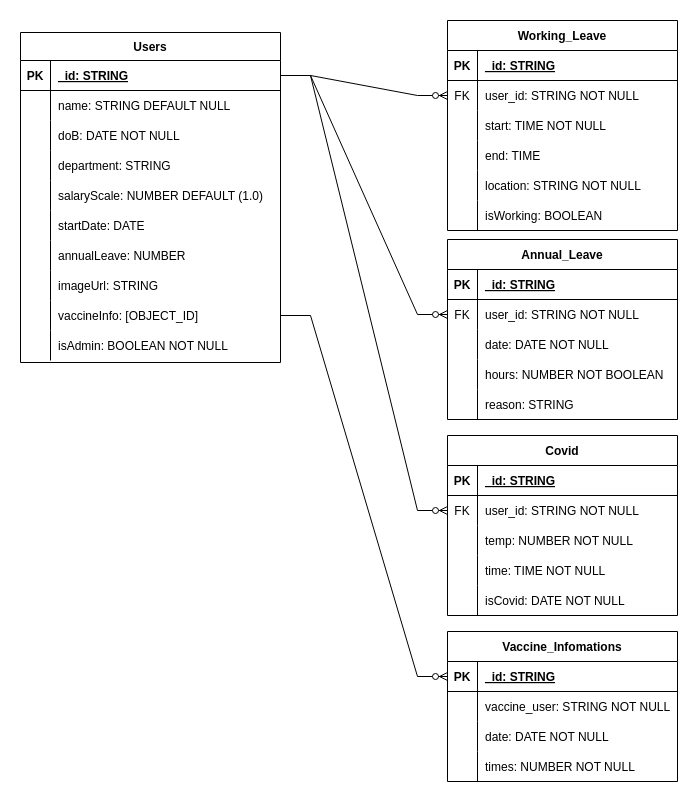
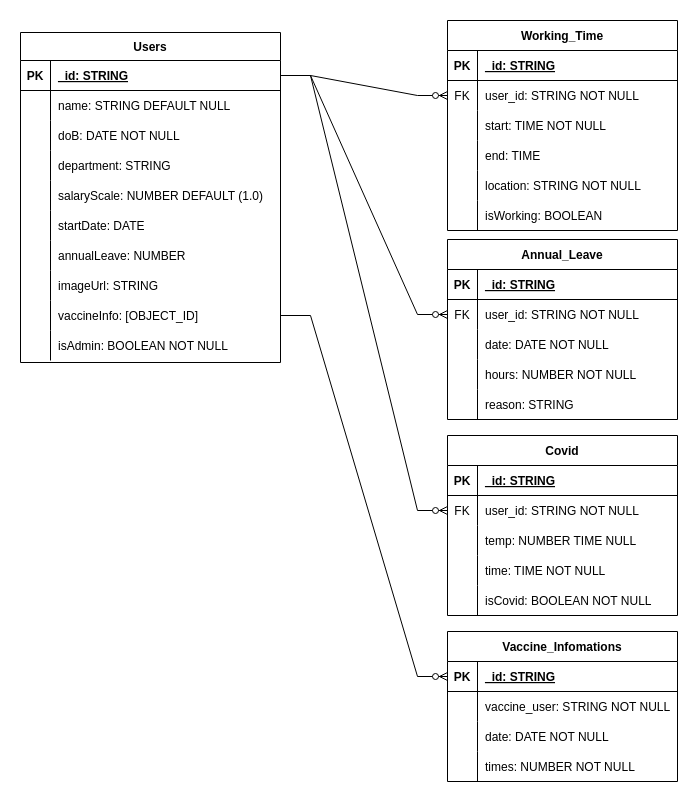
node "Working_Leave": label "Working_Leave" -> "Working_Time"
node "hours: NUMBER NOT BOOLEAN": label "hours: NUMBER NOT BOOLEAN" -> "hours: NUMBER NOT NULL"
node "temp: NUMBER NOT NULL": label "temp: NUMBER NOT NULL" -> "temp: NUMBER TIME NULL"
node "isCovid: DATE NOT NULL": label "isCovid: DATE NOT NULL" -> "isCovid: BOOLEAN NOT NULL"
